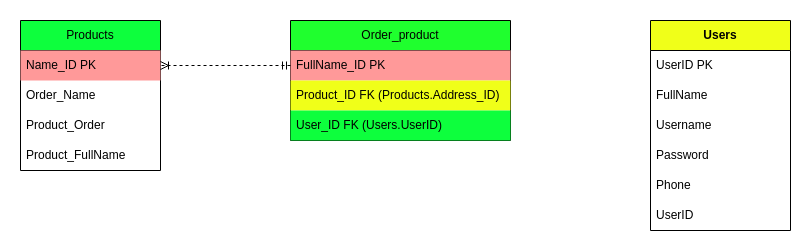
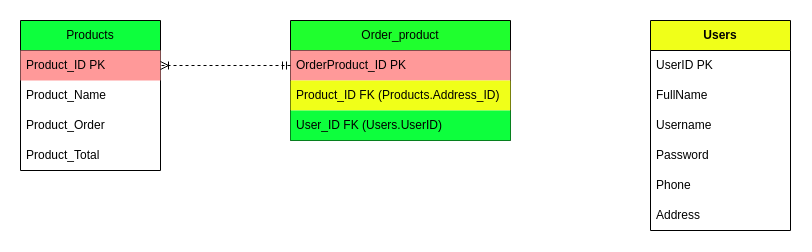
node "Name_ID PK": label "Name_ID PK" -> "Product_ID PK"
node "FullName_ID PK": label "FullName_ID PK" -> "OrderProduct_ID PK"
node "Order_Name": label "Order_Name" -> "Product_Name"
node "Product_FullName": label "Product_FullName" -> "Product_Total"
node "UserID": label "UserID" -> "Address"
